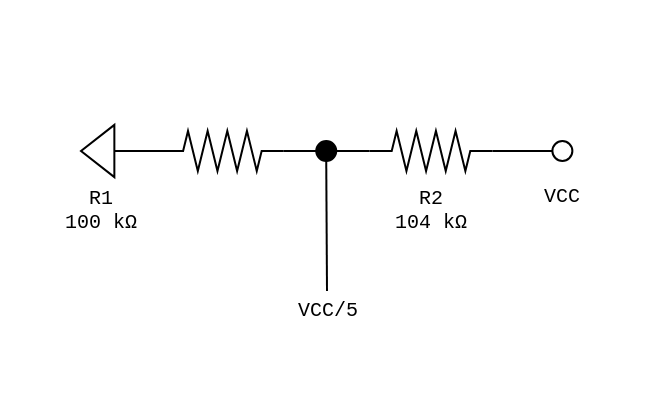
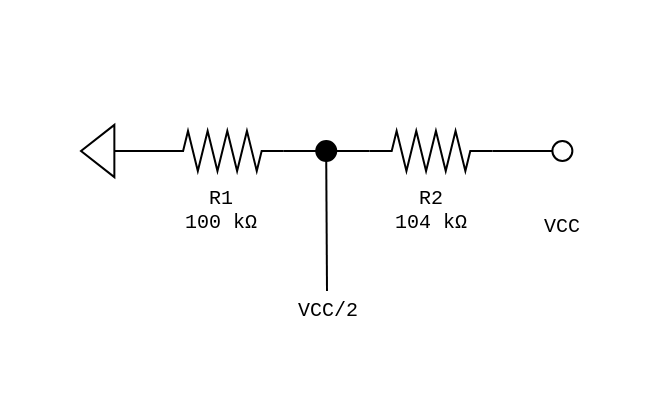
node "VCC": moved (562, 197) -> (562, 227)
node "R1 100 kΩ": moved (102, 211) -> (222, 211)
node "VCC/5": label "VCC/5" -> "VCC/2"
